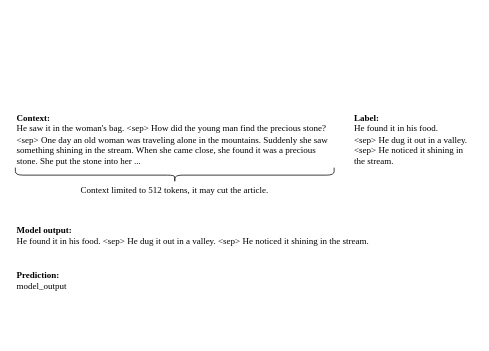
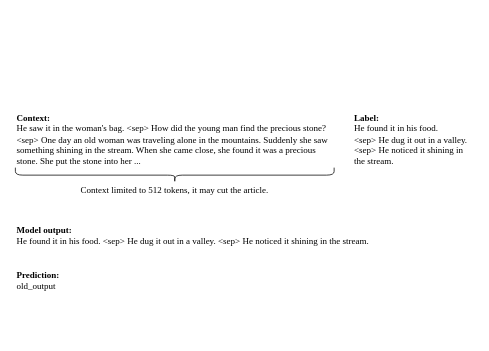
node "Prediction: model_output": label "Prediction: model_output" -> "Prediction: old_output"
